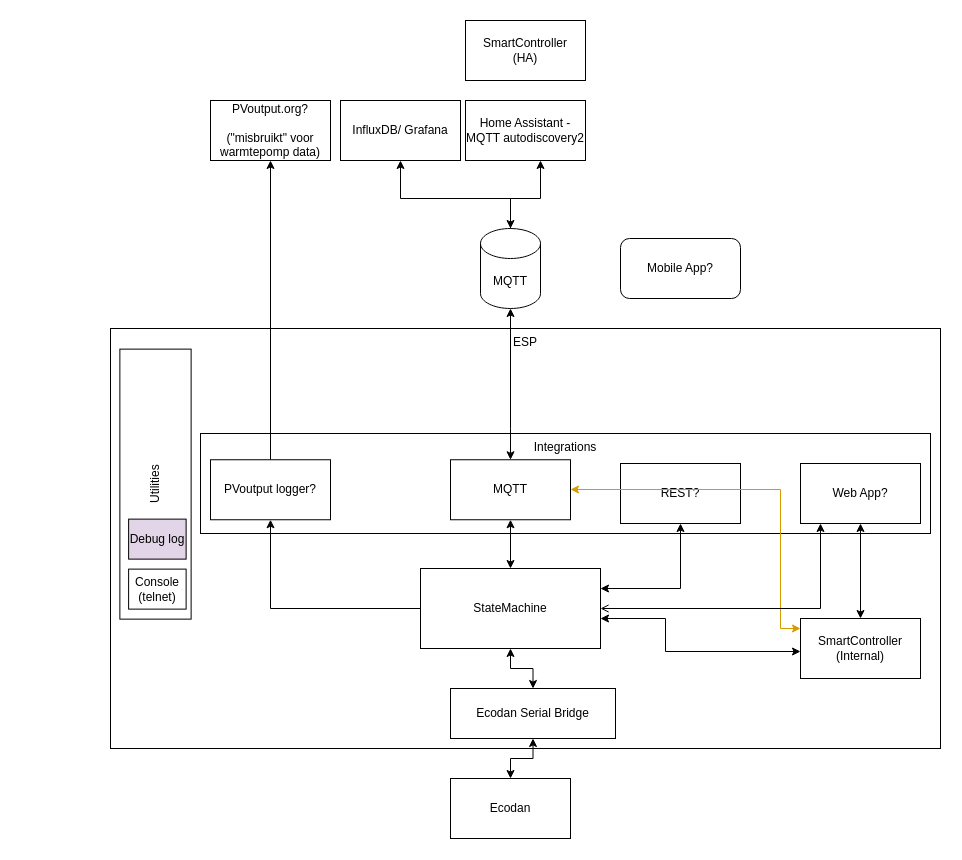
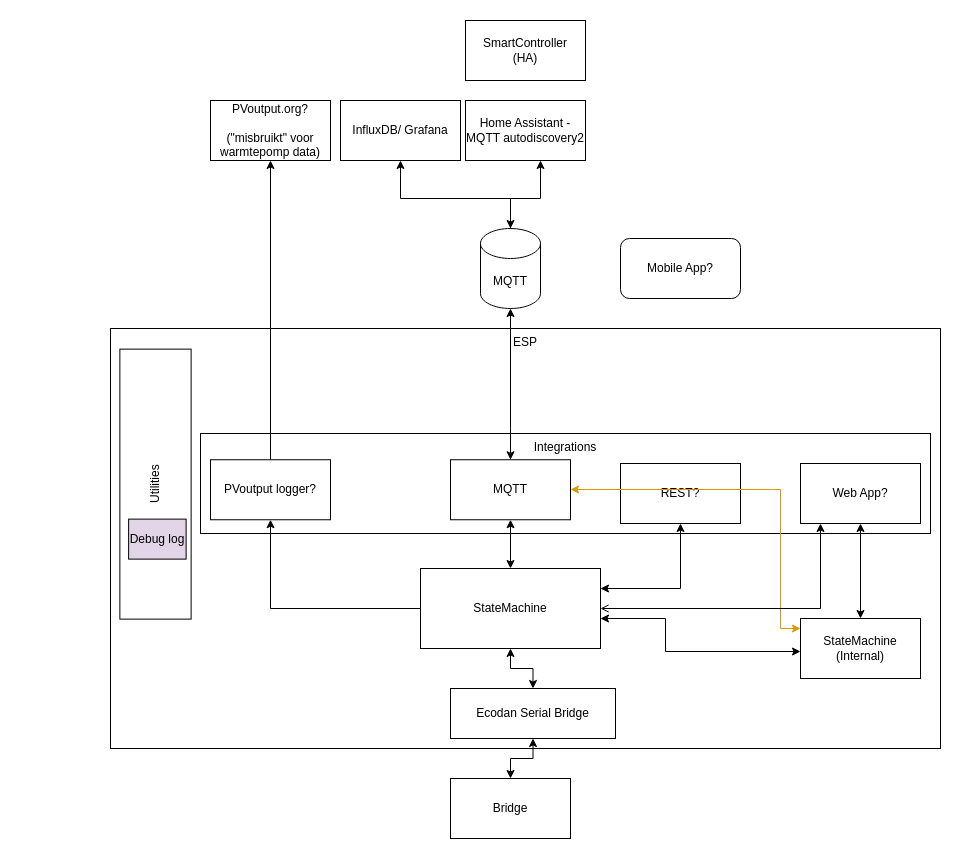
node "Console (telnet)": removed
node "SmartController (Internal)": label "SmartController (Internal)" -> "StateMachine (Internal)"
node "Ecodan": label "Ecodan" -> "Bridge"
